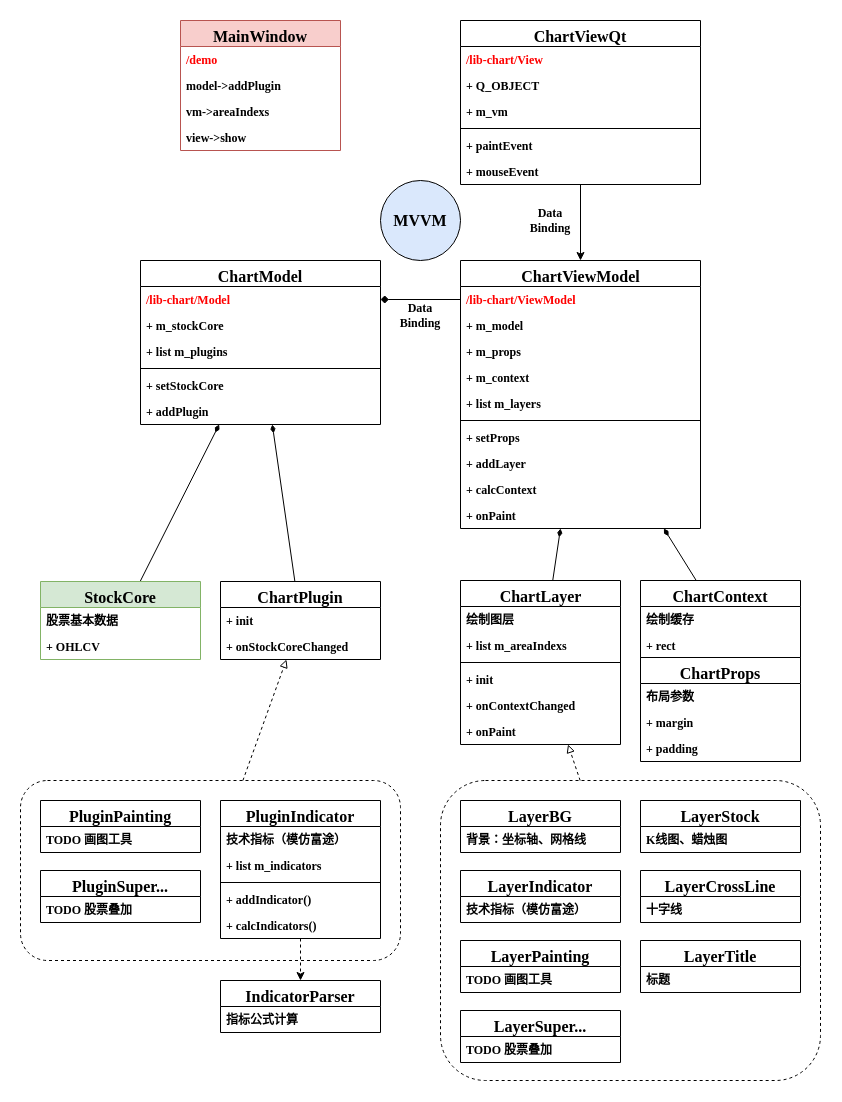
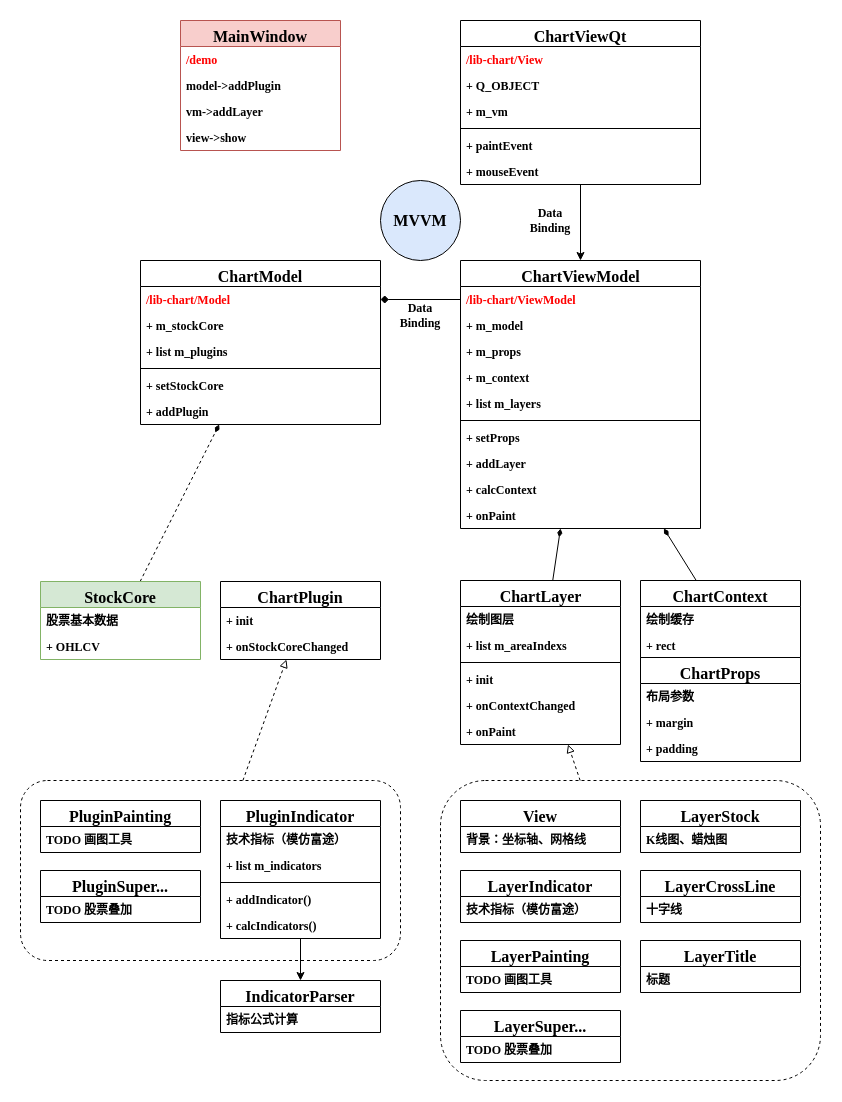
node "vm->areaIndexs": label "vm->areaIndexs" -> "vm->addLayer"
edge "StockCore" -> "ChartModel": style solid -> dashed
edge "ChartPlugin" -> "ChartModel": removed
node "LayerBG": label "LayerBG" -> "View"
edge "PluginIndicator" -> "IndicatorParser": style dashed -> solid
